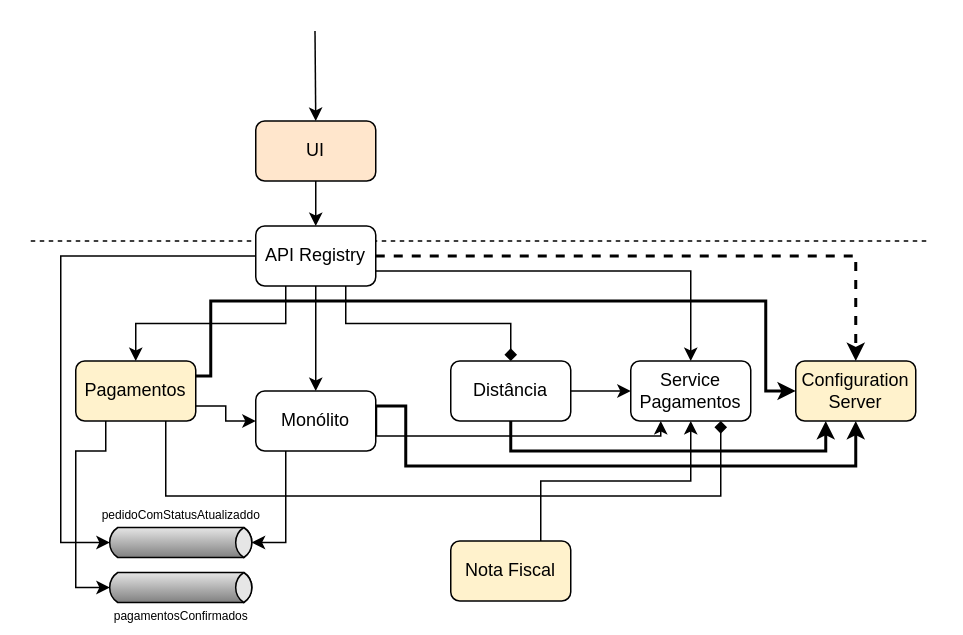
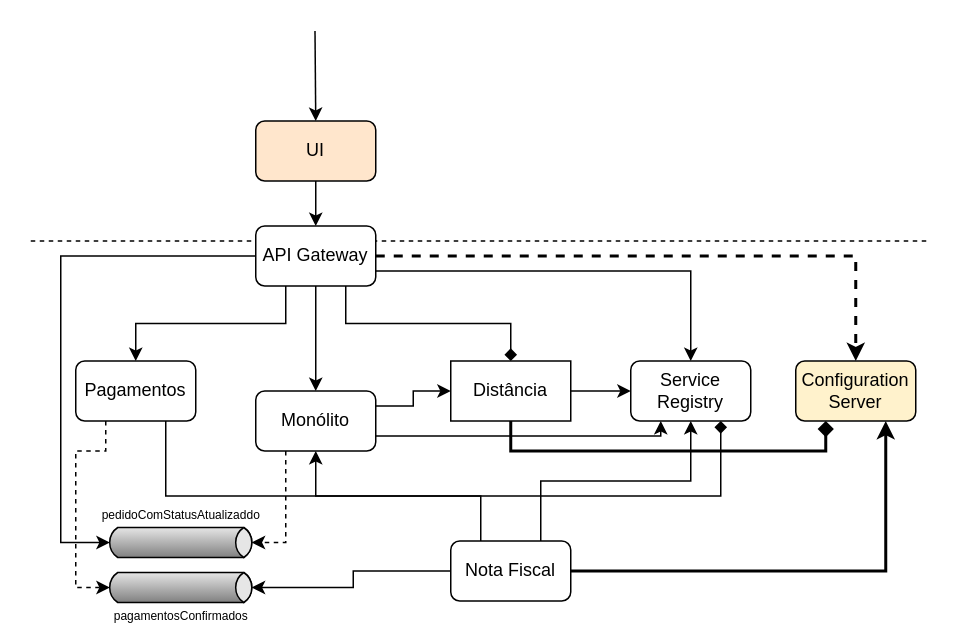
node "API Registry": label "API Registry" -> "API Gateway"
edge "Pagamentos" -> "Configuration Server": removed
node "Pagamentos": fillcolor #fff2cc -> #ffffff
edge "Monólito" -> "Distância": added
node "Distância": shape rounded rectangle -> rectangle
node "Service Pagamentos": label "Service Pagamentos" -> "Service Registry"
edge "Pagamentos" -> "Monólito": removed
edge "Distância" -> "Configuration Server": arrowhead classic -> diamond
edge "Monólito" -> "Configuration Server": removed
edge "Pagamentos" -> "pagamentosConfirmados": style solid -> dashed
edge "Monólito" -> "pedidoComStatusAtualizaddo": style solid -> dashed
edge "Nota Fiscal" -> "Monólito": added
node "Nota Fiscal": fillcolor #fff2cc -> #ffffff
edge "Nota Fiscal" -> "Configuration Server": added
edge "Nota Fiscal" -> "pagamentosConfirmados": added
